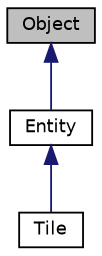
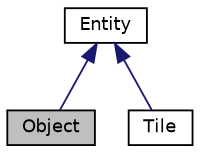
edge "Entity" -> "Object": reversed
